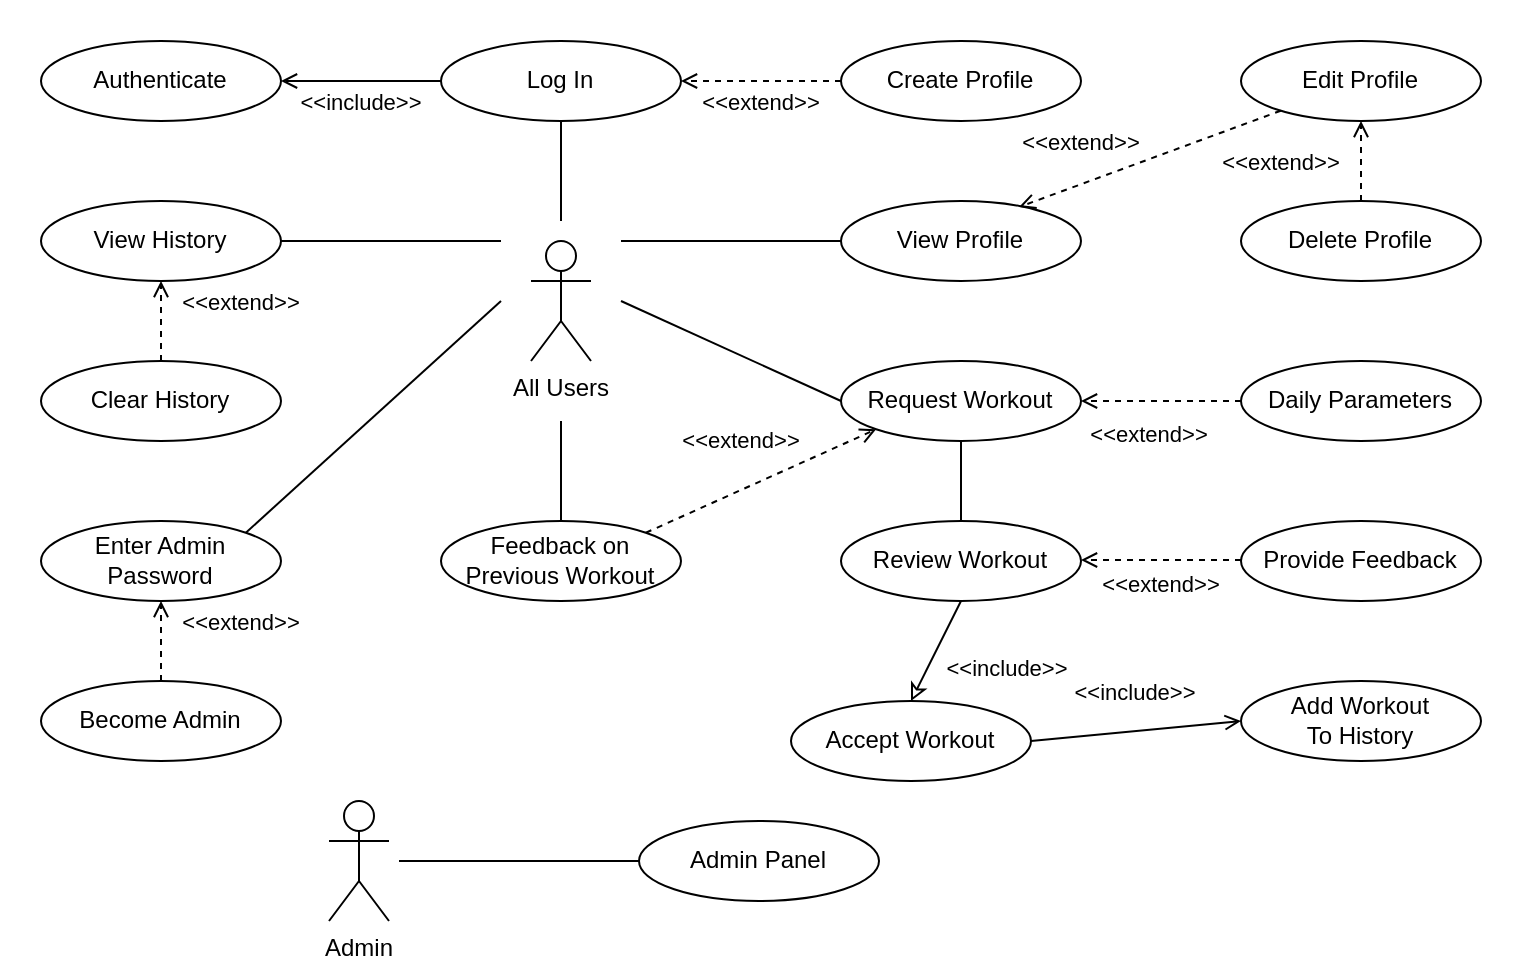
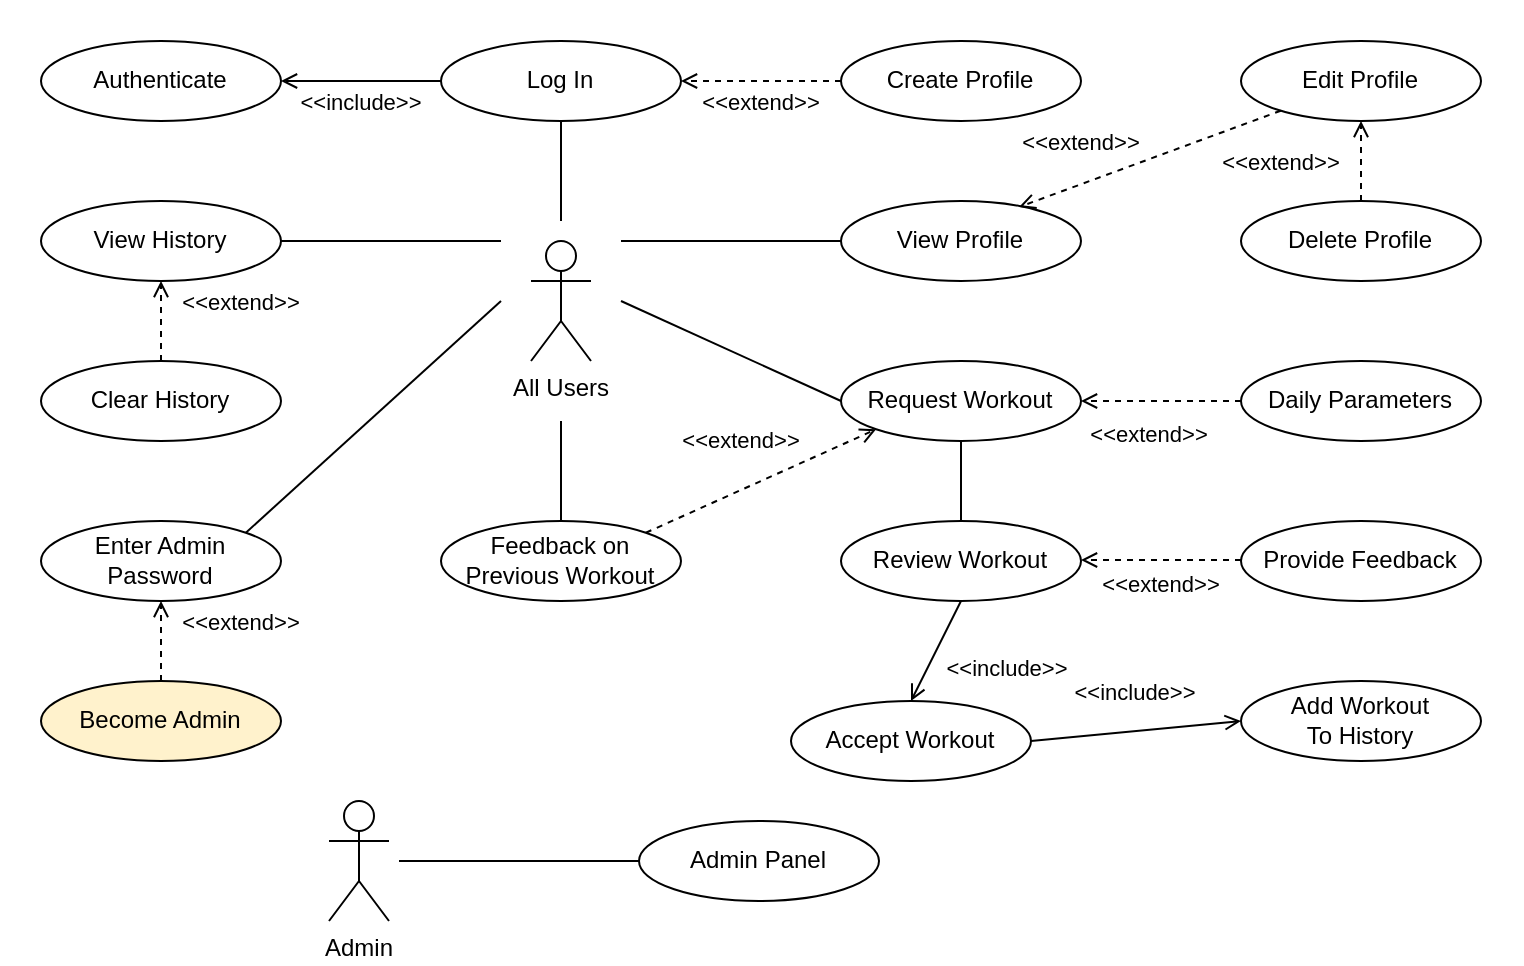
edge "Review Workout" -> "Accept Workout": arrowhead classic -> open
node "Become Admin": fillcolor #ffffff -> #fff2cc
